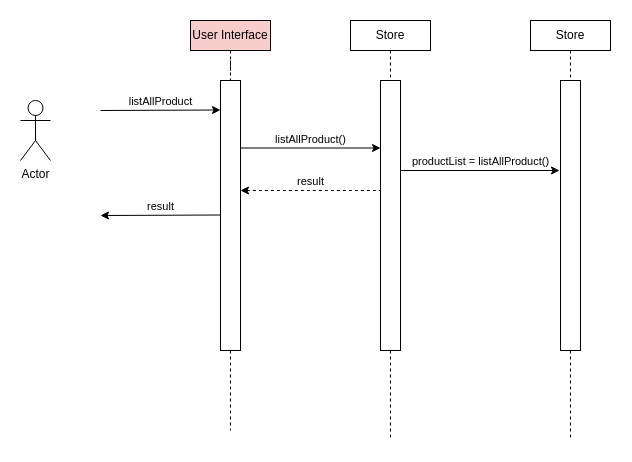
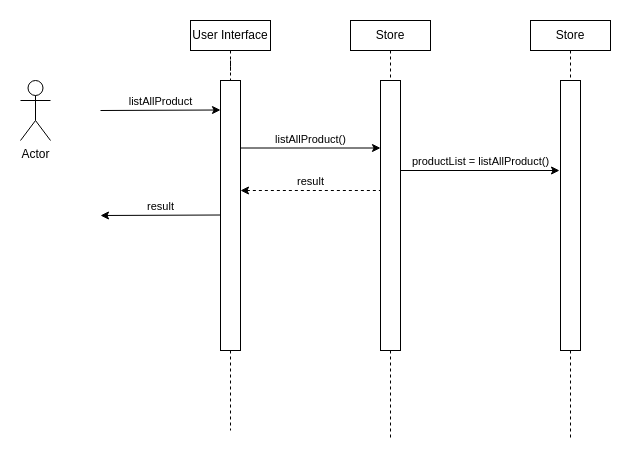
node "User Interface": fillcolor #f8cecc -> #ffffff
node "Actor": moved (36, 131) -> (36, 111)
